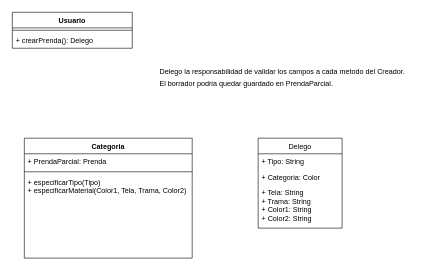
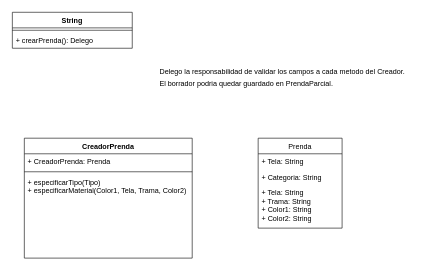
node "Usuario": label "Usuario" -> "String"
node "Categoria": label "Categoria" -> "CreadorPrenda"
node "Delego": label "Delego" -> "Prenda"
node "+ PrendaParcial: Prenda": label "+ PrendaParcial: Prenda" -> "+ CreadorPrenda: Prenda"
node "+ Tipo: String": label "+ Tipo: String" -> "+ Tela: String"
node "+ Categoria: Color": label "+ Categoria: Color" -> "+ Categoria: String"
